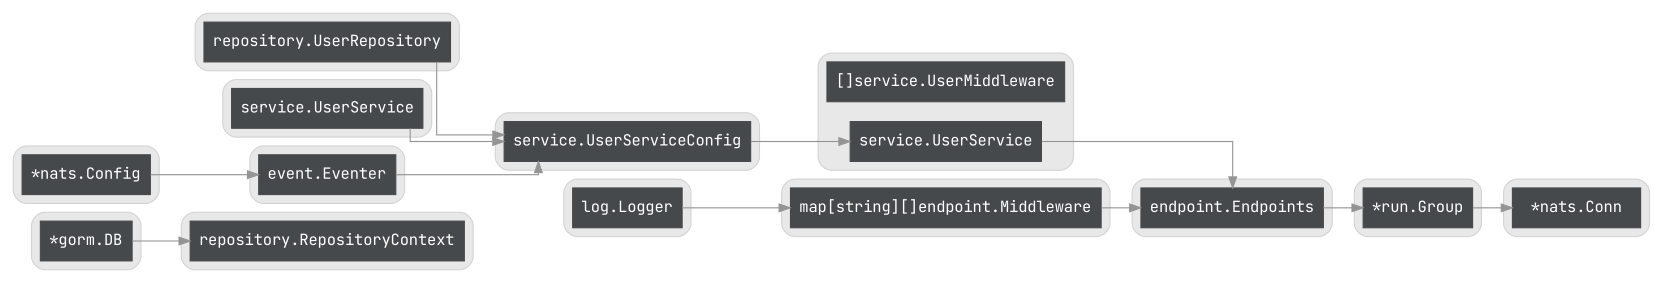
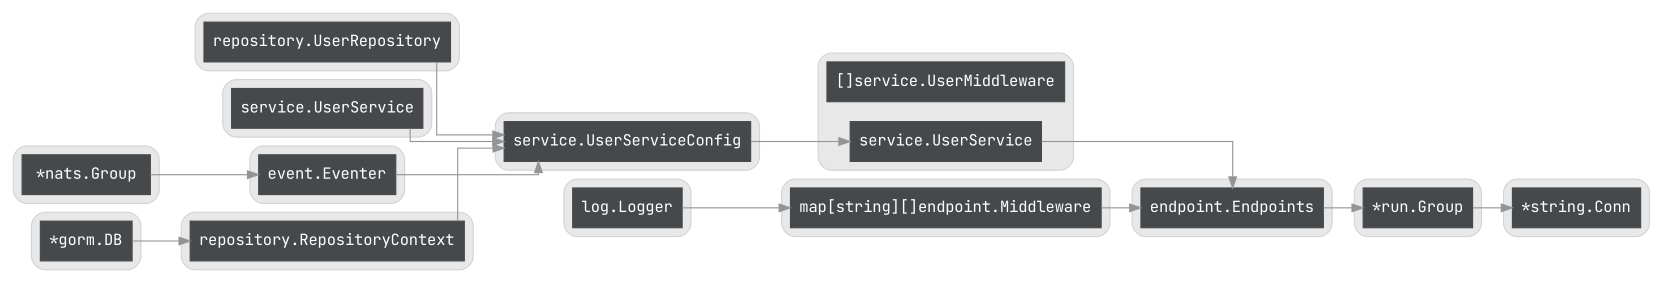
edge "repository.RepositoryContext" -> "service.UserServiceConfig": added
node "*nats.Config": label "*nats.Config" -> "*nats.Group"
node "*nats.Conn": label "*nats.Conn" -> "*string.Conn"
